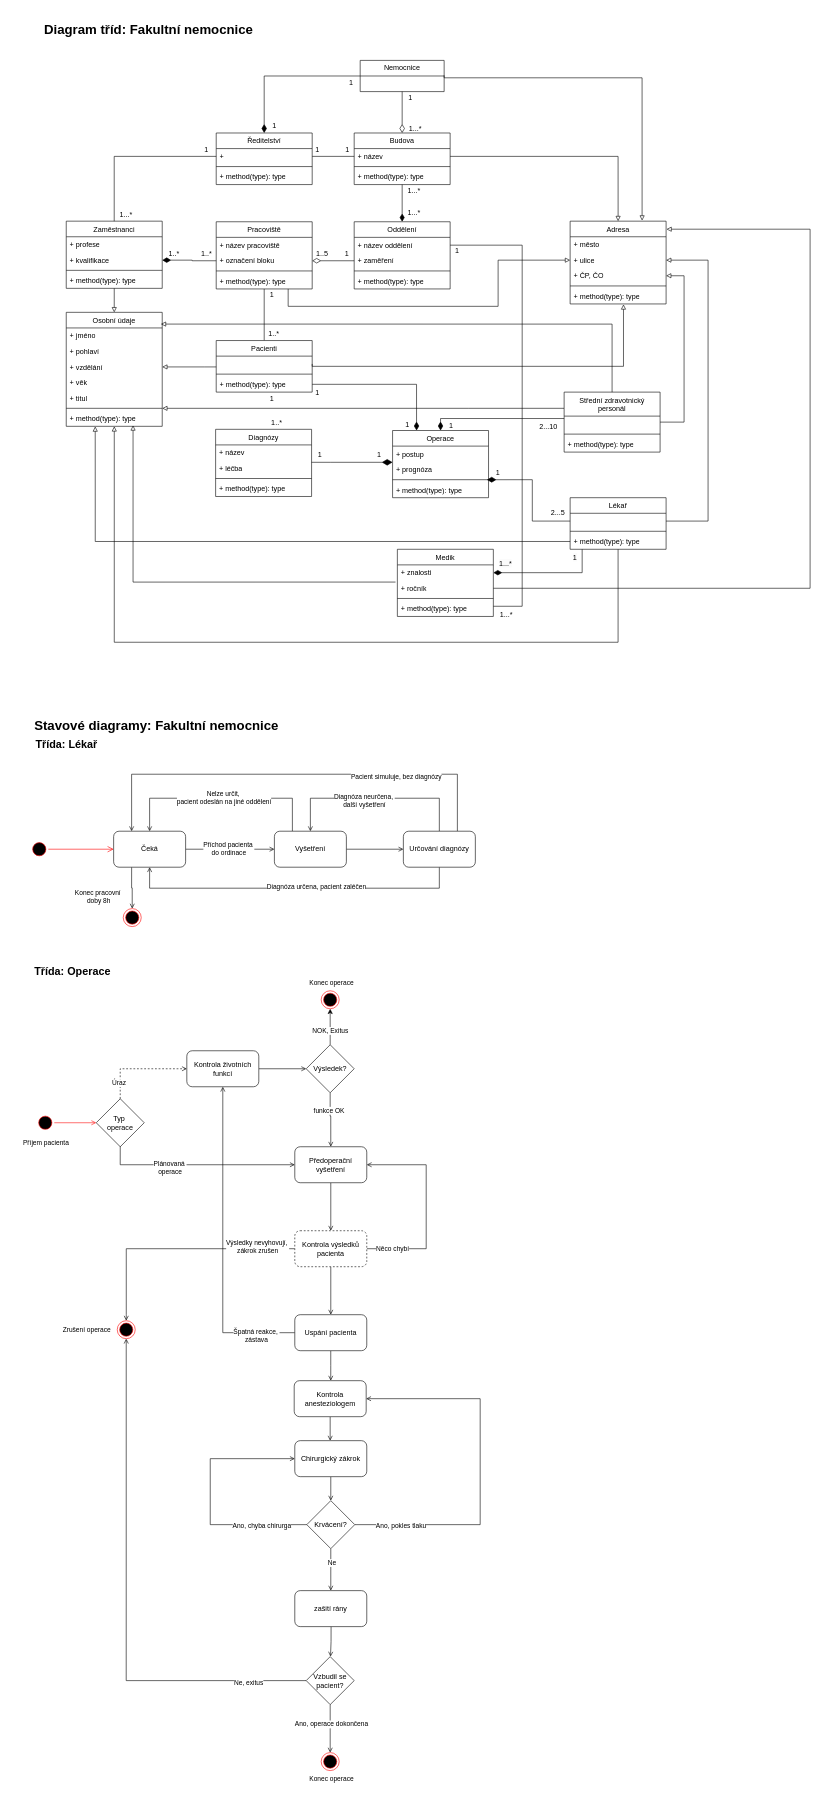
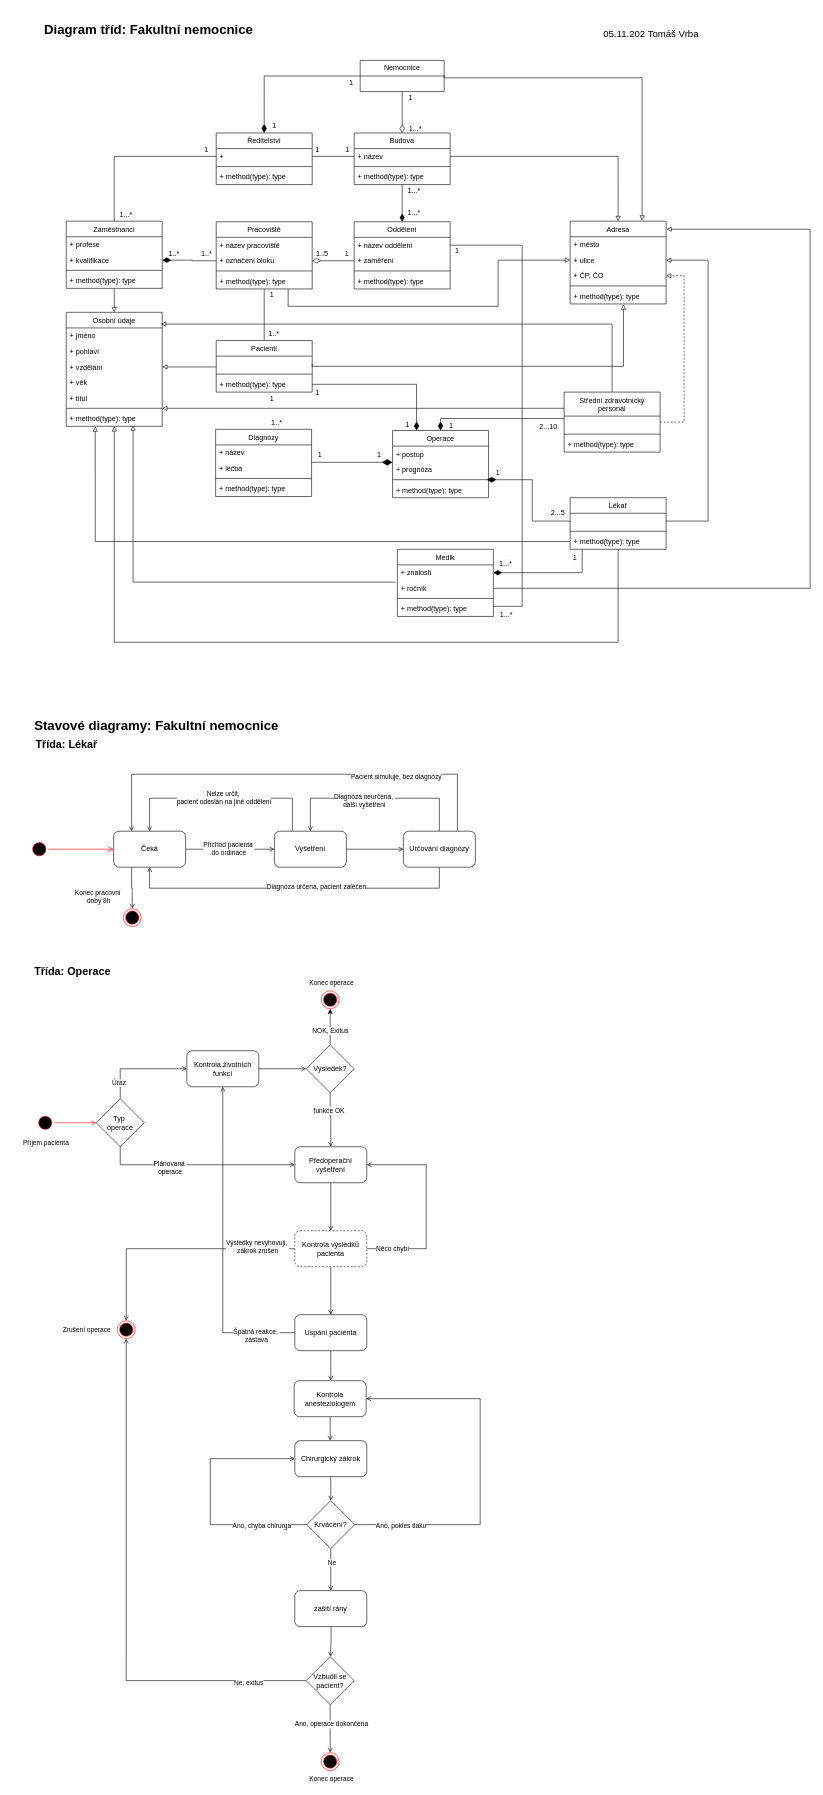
node "05.11.202 Tomáš Vrba": added
edge "Střední zdravotnický personál" -> "+ ČP, ČO": style solid -> dashed
edge "Typ operace" -> "Kontrola životních funkcí": style dashed -> solid
